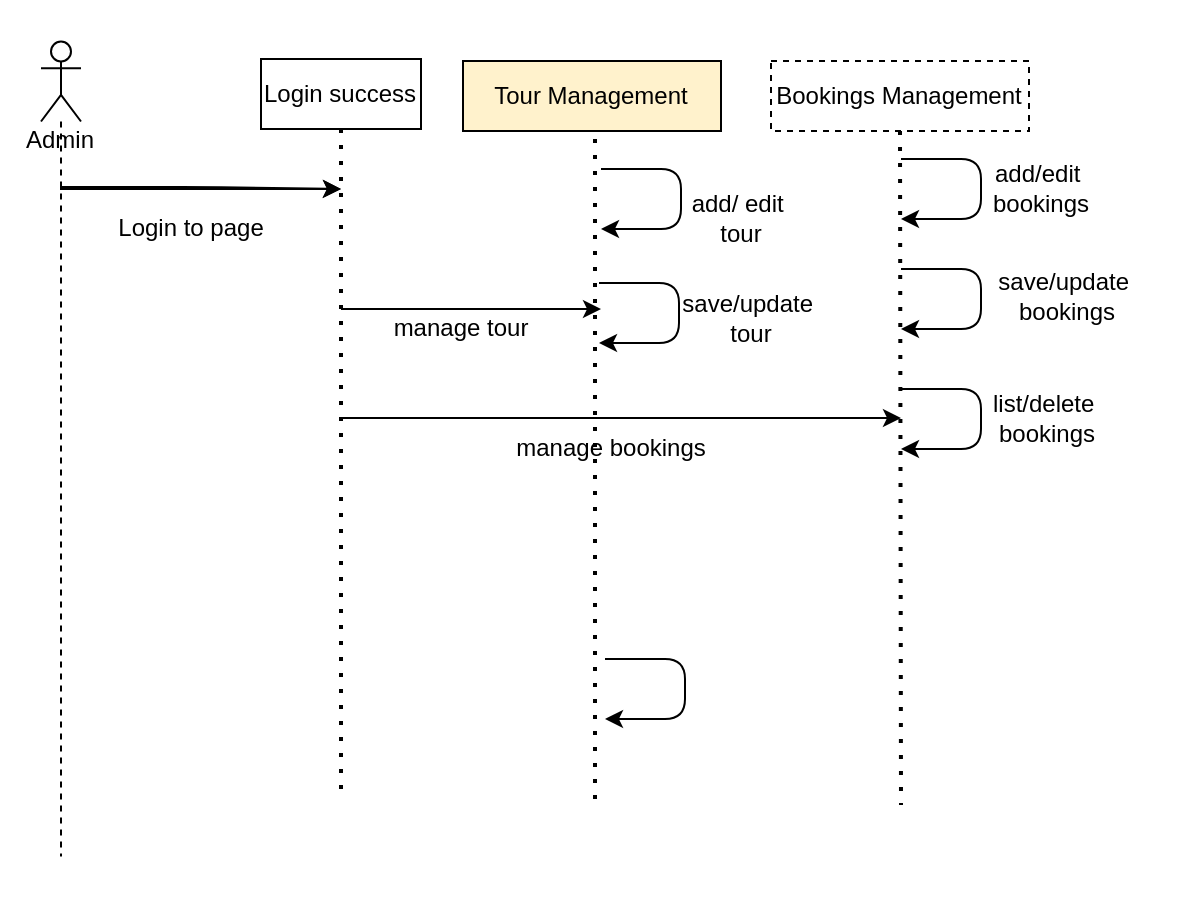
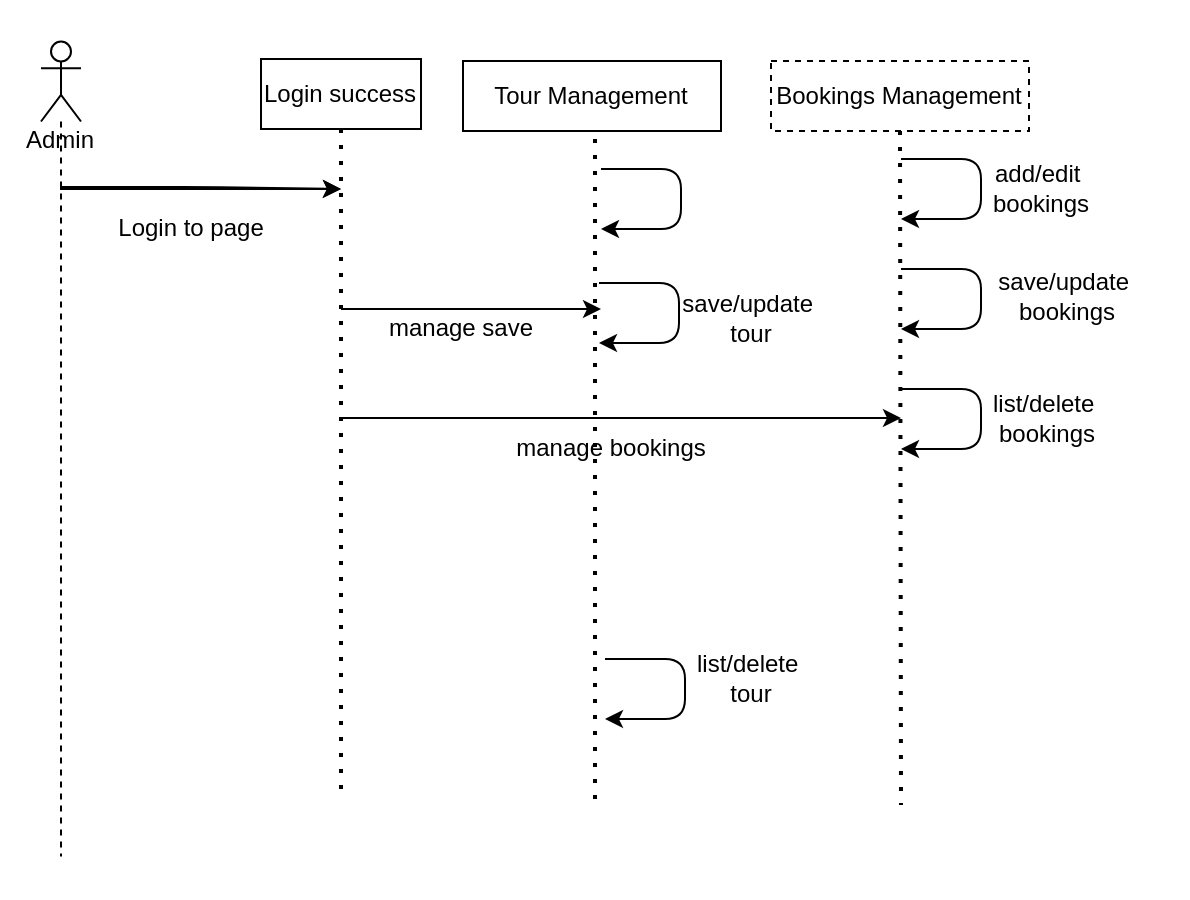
node "Tour Management": fillcolor #fff2cc -> #ffffff
node "add/ edit tour": removed
node "manage tour": label "manage tour" -> "manage save"
node "list/delete tour": added
